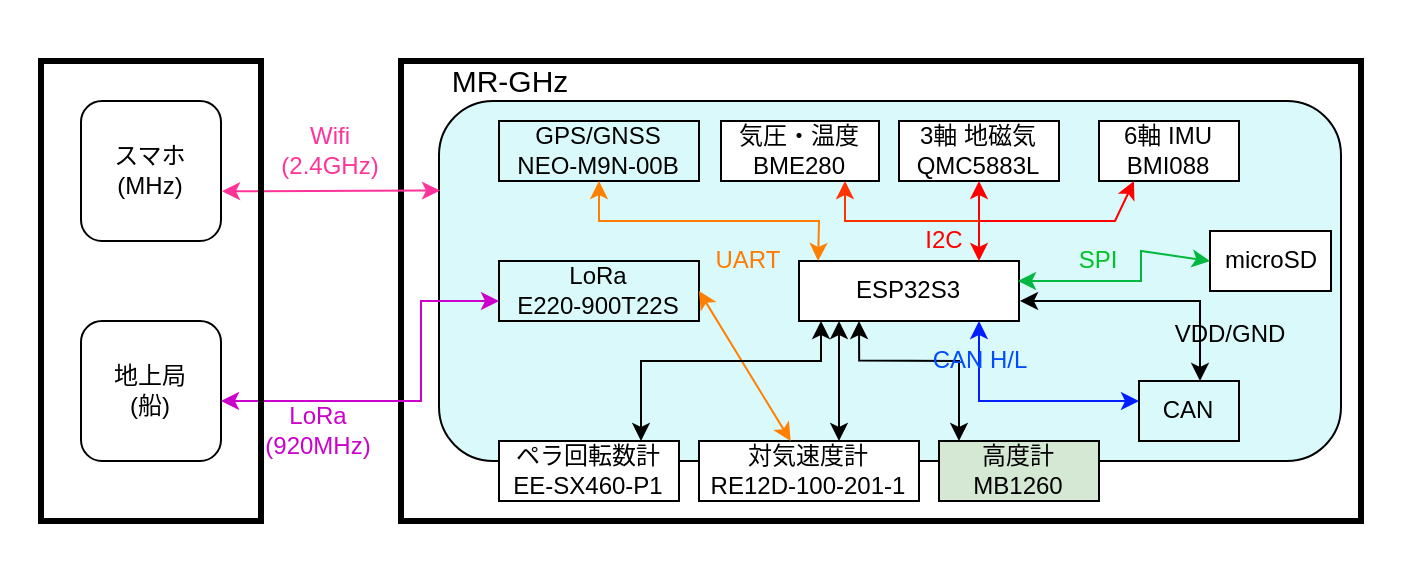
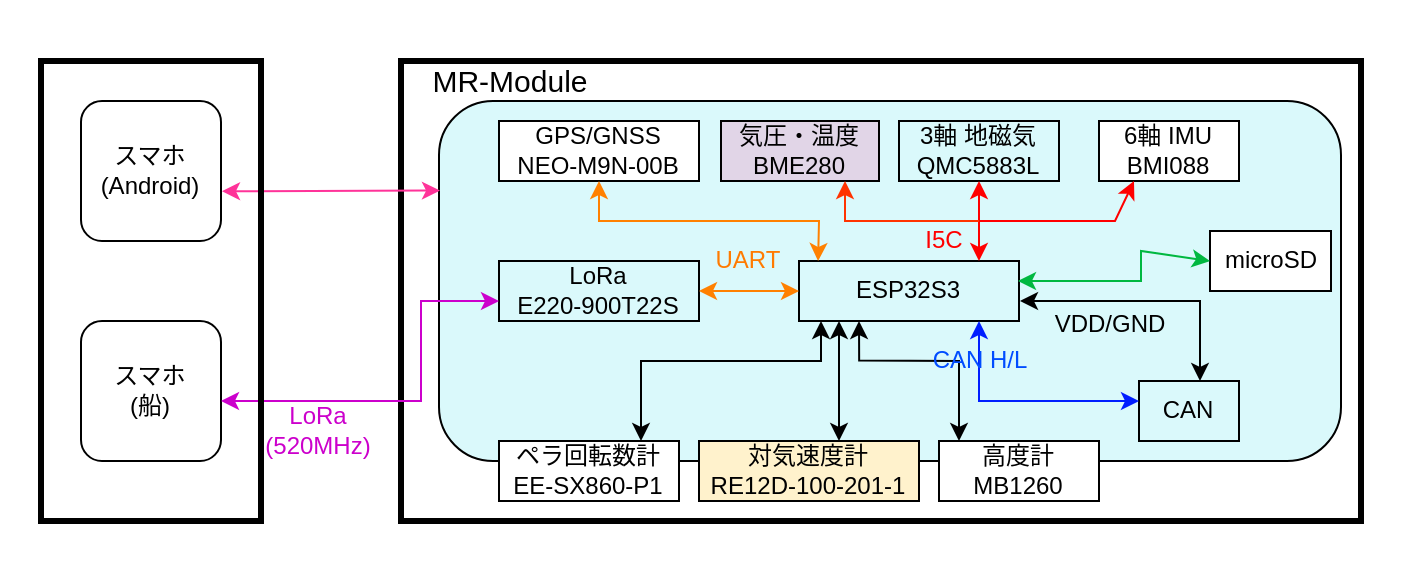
node "MR-GHz": label "MR-GHz" -> "MR-Module"
node "Wifi (2.4GHz)": removed
node "GPS/GNSS NEO-M9N-00B": fillcolor #daf9fb -> #ffffff
node "気圧・温度 BME280": fillcolor #ffffff -> #e1d5e7
node "3軸 地磁気 QMC5883L": fillcolor #ffffff -> #daf9fb
node "スマホ (MHz)": label "スマホ (MHz)" -> "スマホ (Android)"
node "I2C": label "I2C" -> "I5C"
node "SPI": removed
node "ESP32S3": fillcolor #ffffff -> #daf9fb
node "VDD/GND": moved (1230, 331) -> (1110, 321)
node "地上局 (船)": label "地上局 (船)" -> "スマホ (船)"
edge "LoRa E220-900T22S" -- "対気速度計 RE12D-100-201-1": now "LoRa E220-900T22S" -- "ESP32S3"
node "LoRa (920MHz)": label "LoRa (920MHz)" -> "LoRa (520MHz)"
node "ペラ回転数計 EE-SX460-P1": label "ペラ回転数計 EE-SX460-P1" -> "ペラ回転数計 EE-SX860-P1"
node "対気速度計 RE12D-100-201-1": fillcolor #ffffff -> #fff2cc
node "高度計 MB1260": fillcolor #d5e8d4 -> #ffffff
